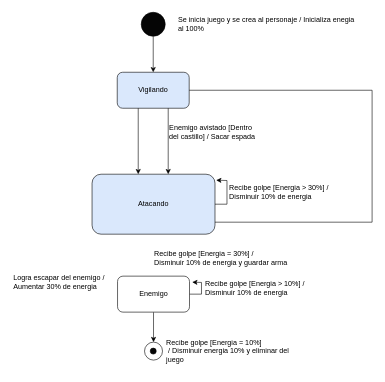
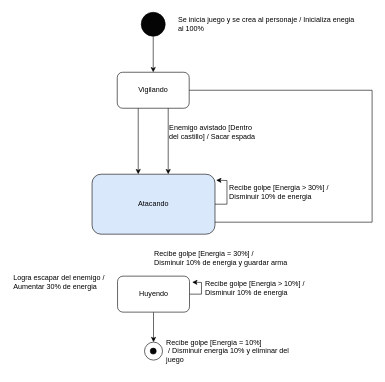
node "Vigilando": fillcolor #dae8fc -> #ffffff
node "Enemigo": label "Enemigo" -> "Huyendo"
